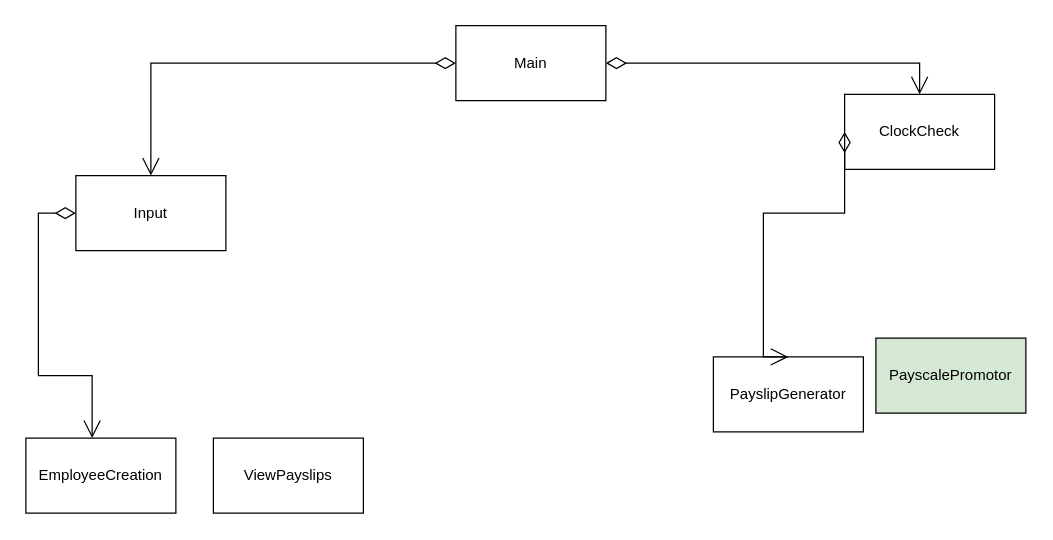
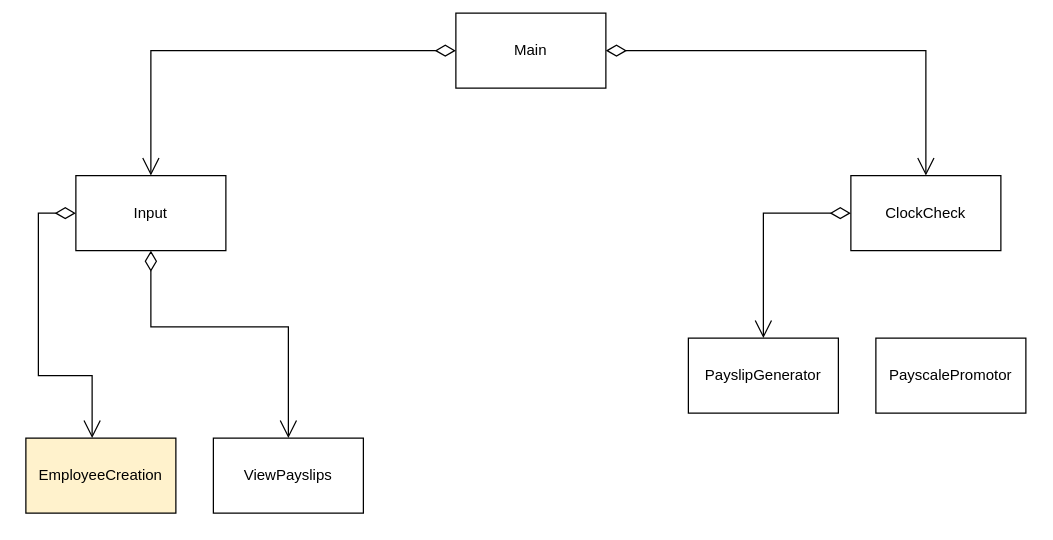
node "Main": moved (531, 63) -> (531, 51)
node "ClockCheck": moved (919, 132) -> (926, 213)
edge "Input" -- "ViewPayslips": added
node "PayscalePromotor": fillcolor #d5e8d4 -> #ffffff
node "PayslipGenerator": moved (788, 394) -> (763, 376)
node "EmployeeCreation": fillcolor #ffffff -> #fff2cc
